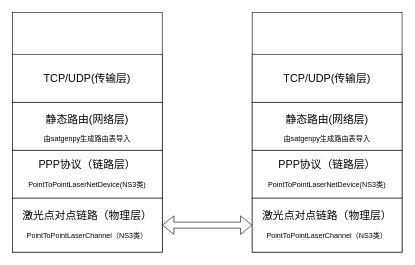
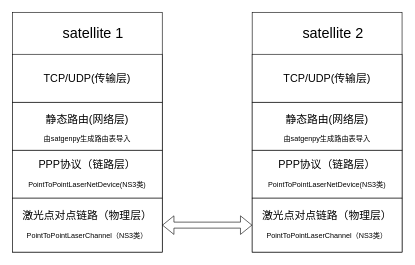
node "satellite 1": added
node "satellite 2": added
